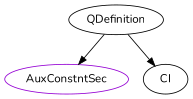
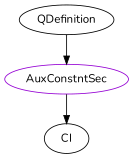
edge "QDefinition" -> "CI": now "AuxConstntSec" -> "CI"
